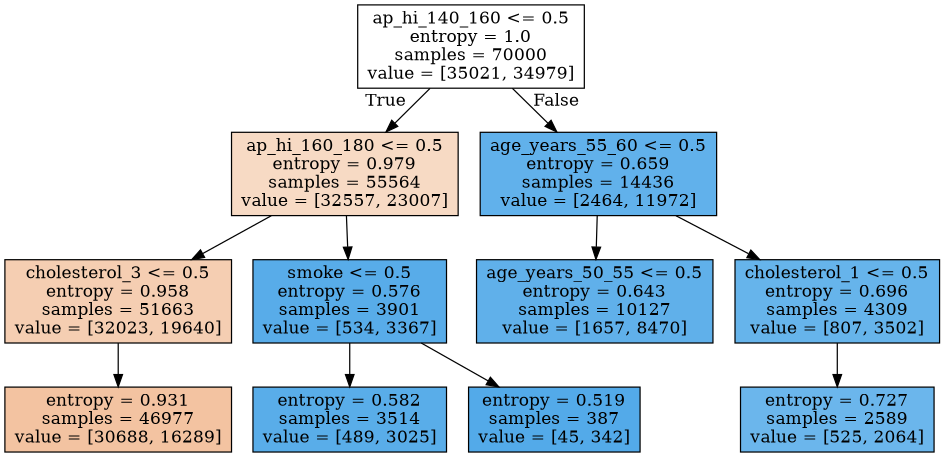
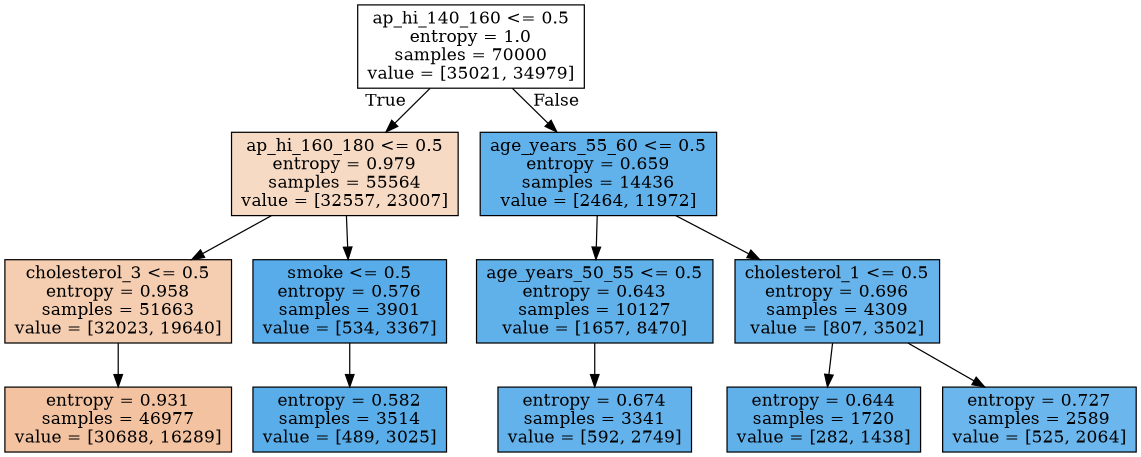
node "entropy = 0.519 samples = 387 value = [45, 342]": removed
node "entropy = 0.674 samples = 3341 value = [592, 2749]": added
node "entropy = 0.644 samples = 1720 value = [282, 1438]": added
